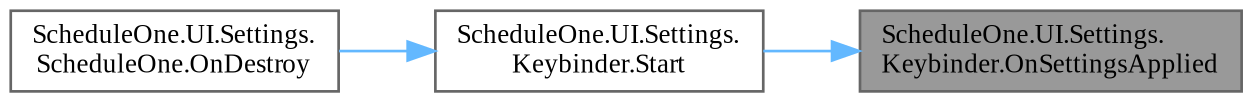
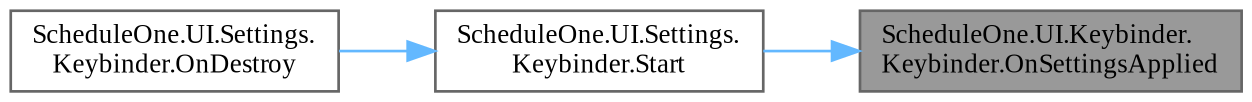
node "ScheduleOne.UI.Settings. ScheduleOne.OnDestroy": label "ScheduleOne.UI.Settings. ScheduleOne.OnDestroy" -> "ScheduleOne.UI.Settings. Keybinder.OnDestroy"
node "ScheduleOne.UI.Settings. Keybinder.OnSettingsApplied": label "ScheduleOne.UI.Settings. Keybinder.OnSettingsApplied" -> "ScheduleOne.UI.Keybinder. Keybinder.OnSettingsApplied"
